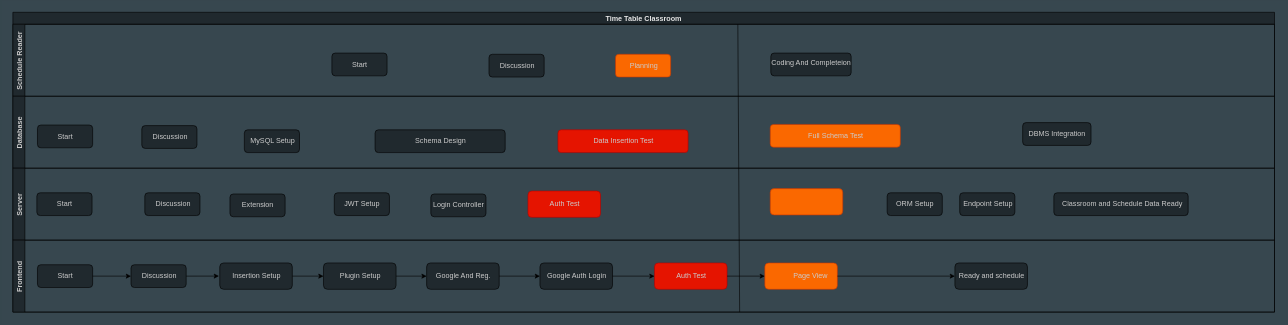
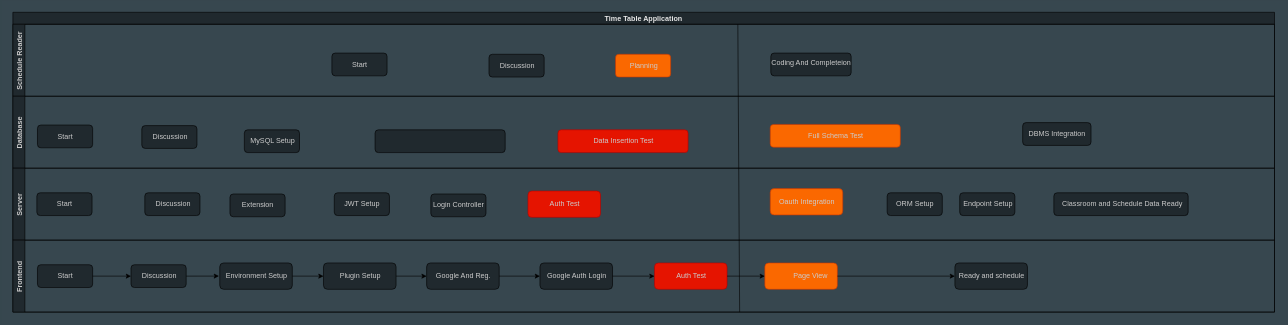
node "Time Table Classroom": label "Time Table Classroom" -> "Time Table Application"
node "Schema Design": removed
node "Oauth Integration": added
node "Insertion Setup": label "Insertion Setup" -> "Environment Setup"
